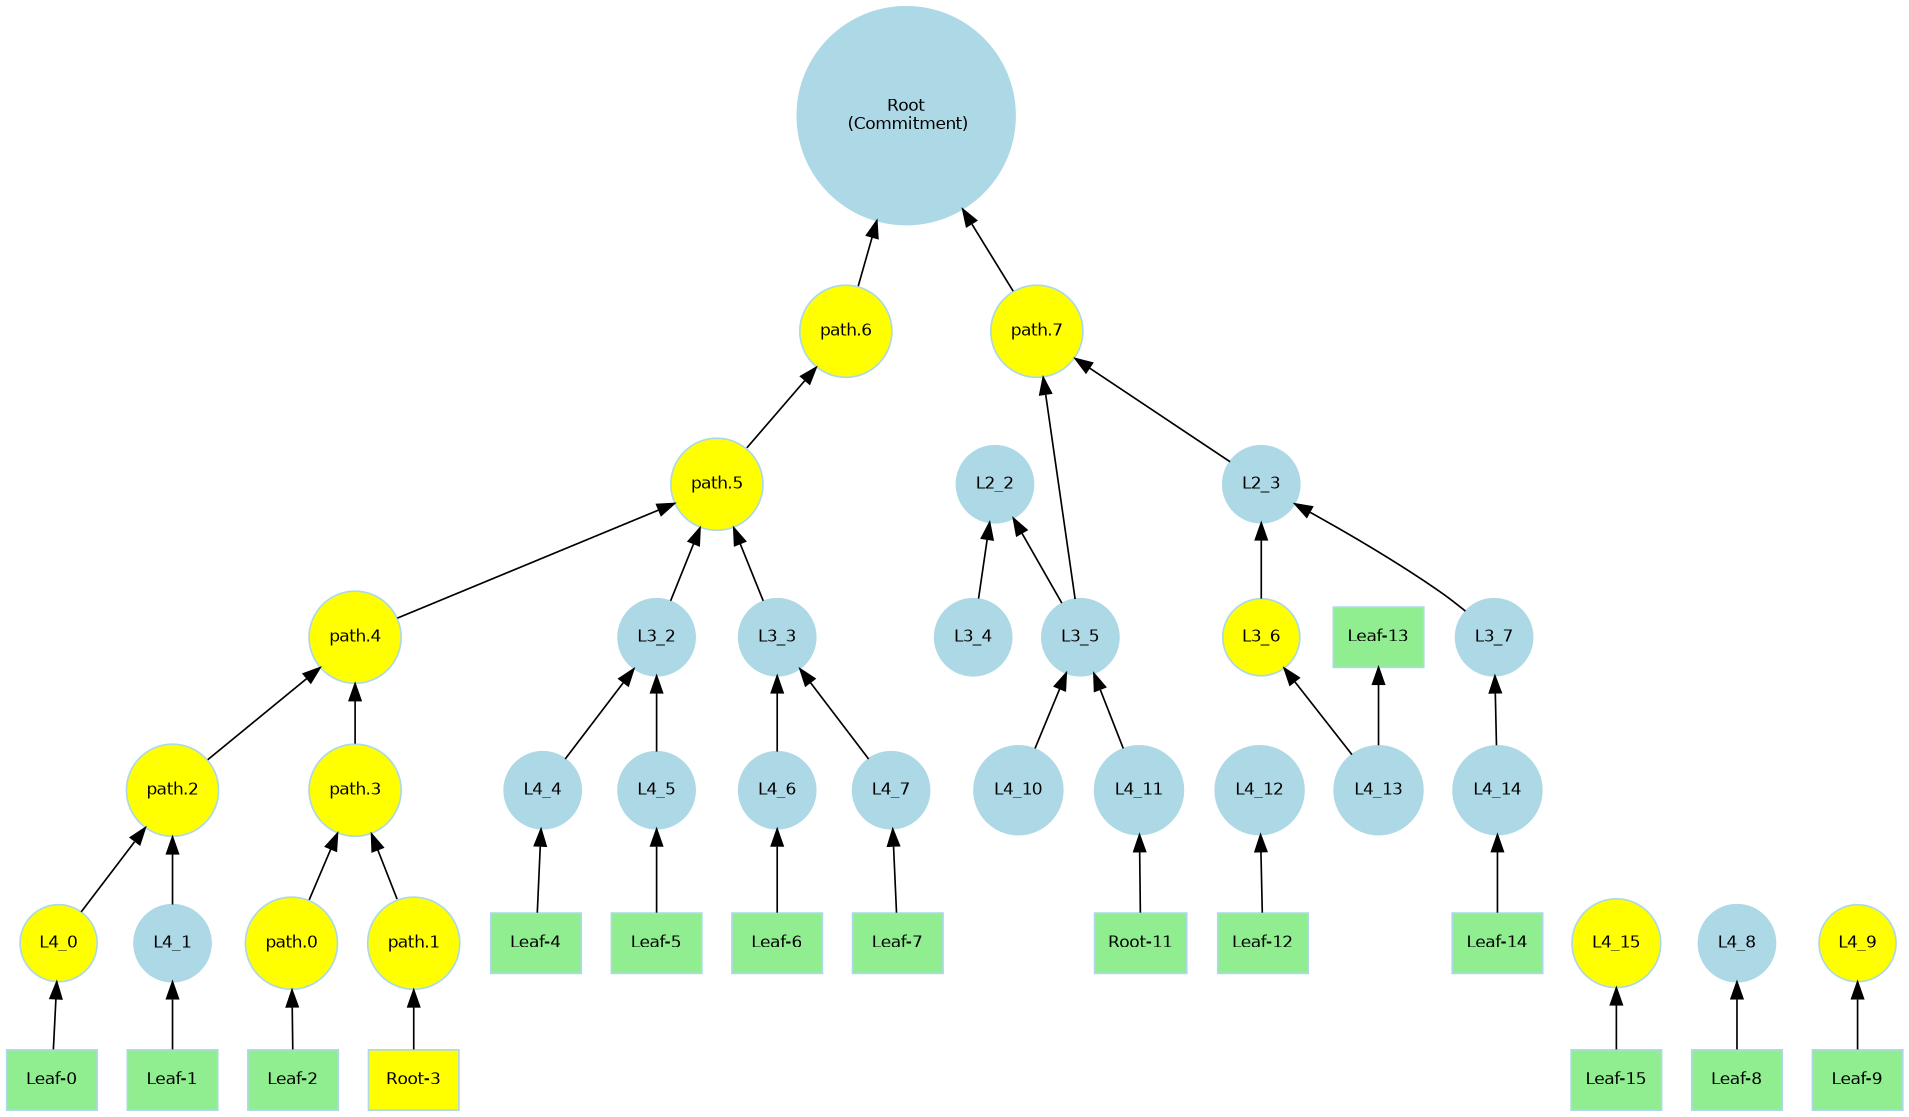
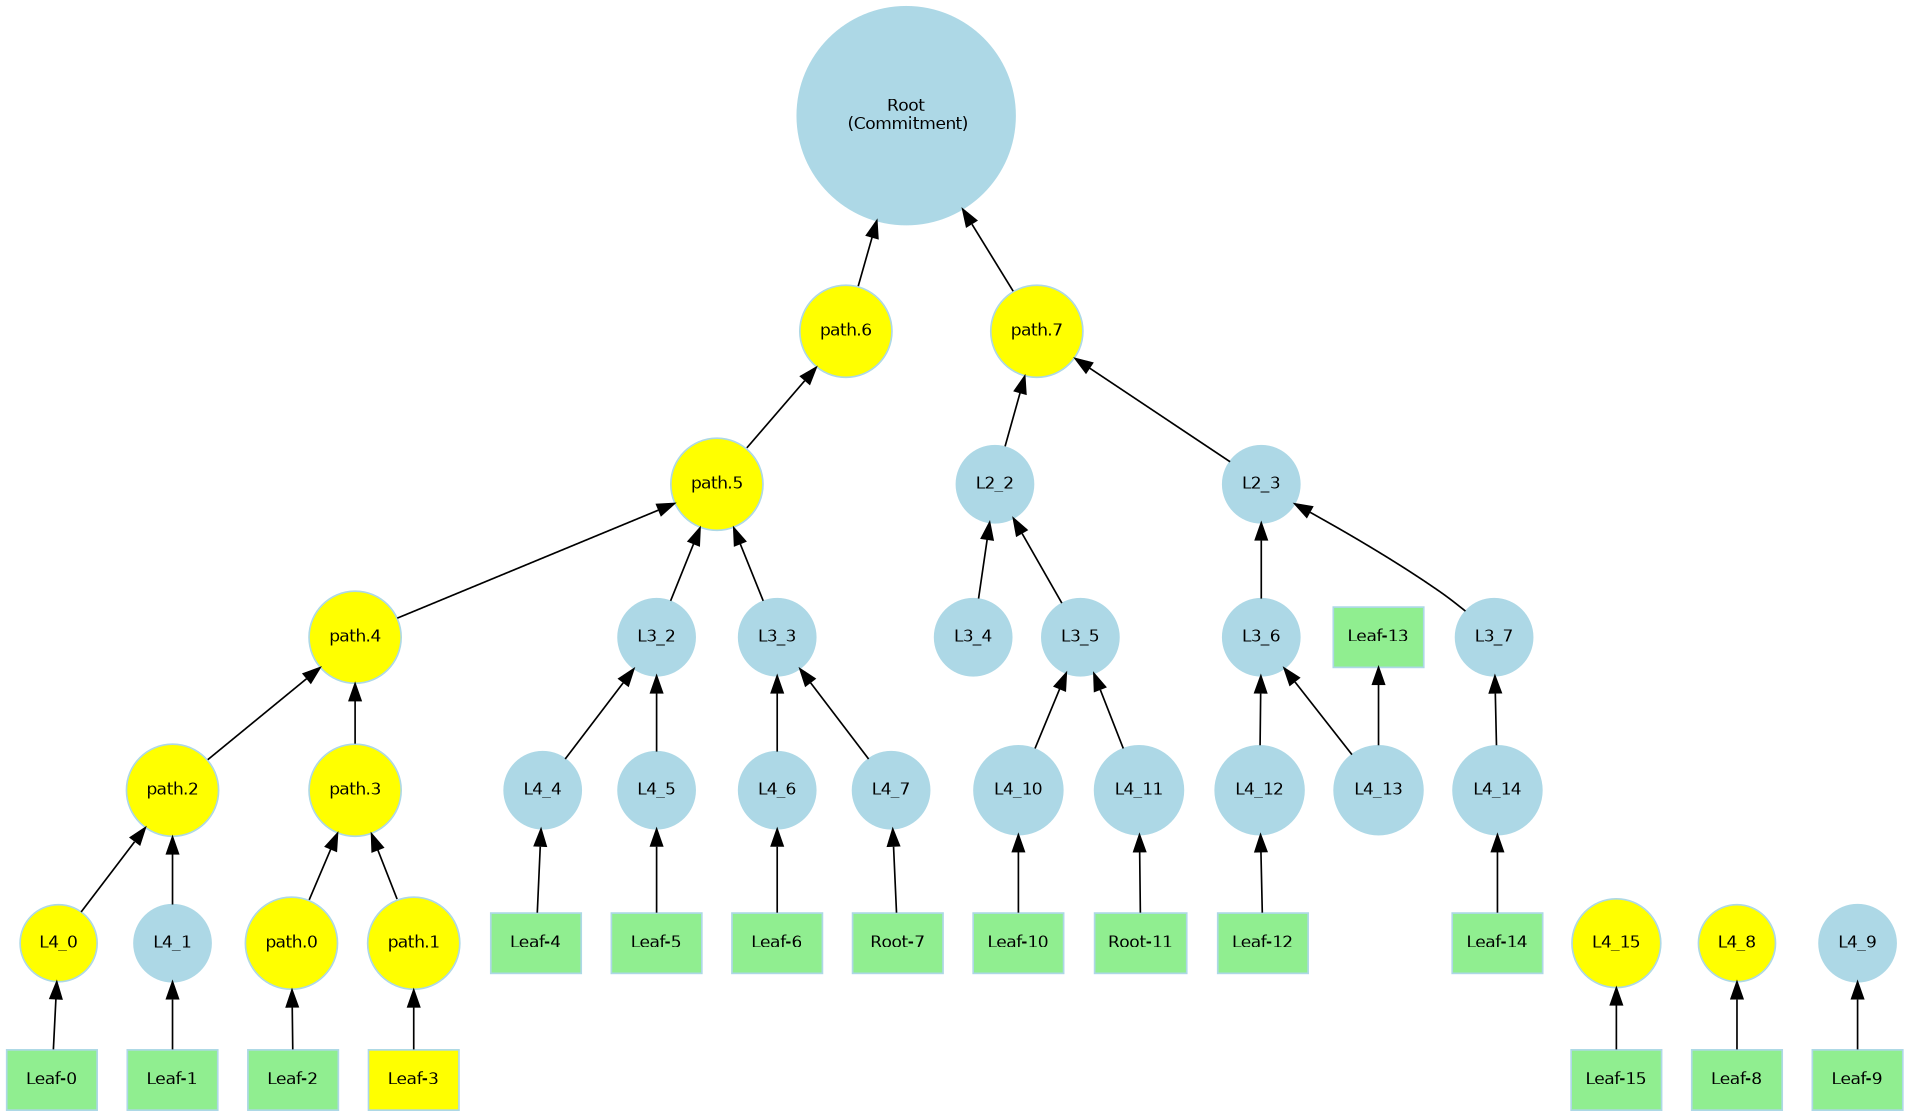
edge "L3_5" -> "path.7": now "L2_2" -> "path.7"
node "L3_6": fillcolor yellow -> lightblue
edge "L4_12" -> "L3_6": added
node "Leaf-7": label "Leaf-7" -> "Root-7"
node "Leaf-10": added
node "L4_8": fillcolor lightblue -> yellow
node "L4_9": fillcolor yellow -> lightblue
node "Root-3": label "Root-3" -> "Leaf-3"
